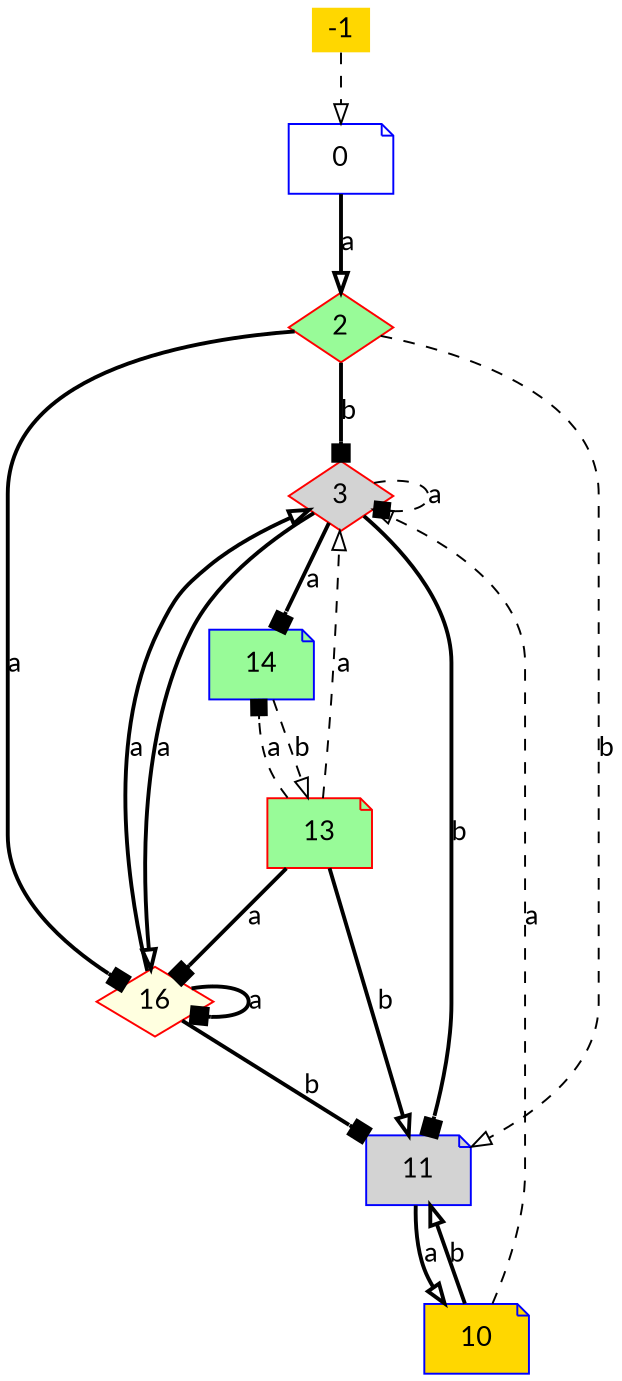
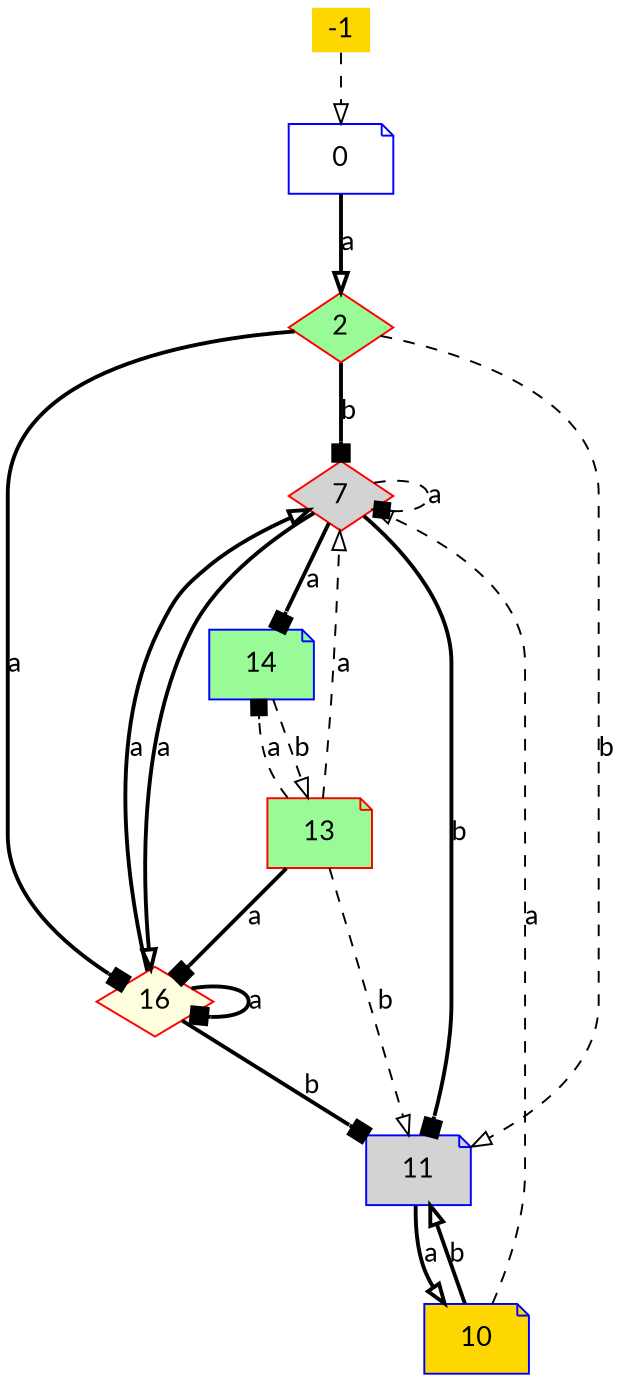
node "3": label "3" -> "7"
edge "13" -> "11": style bold -> dashed
